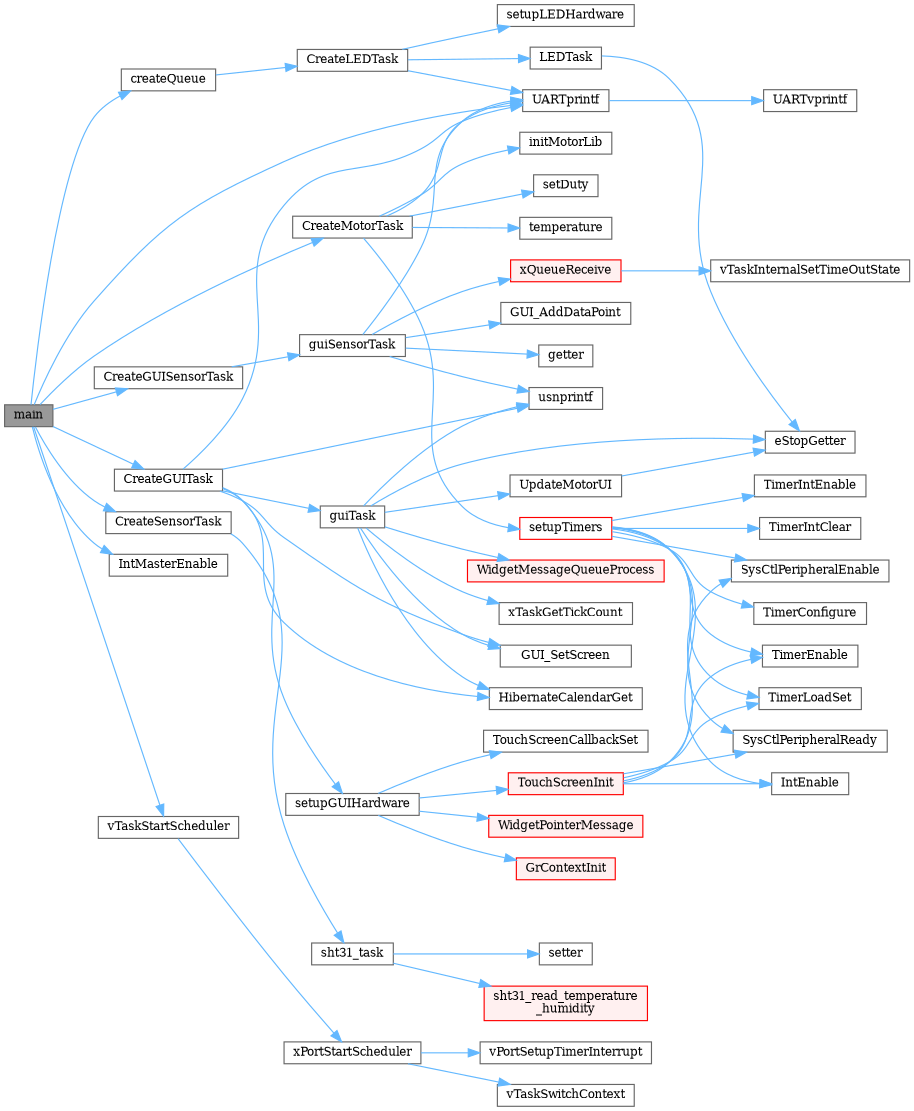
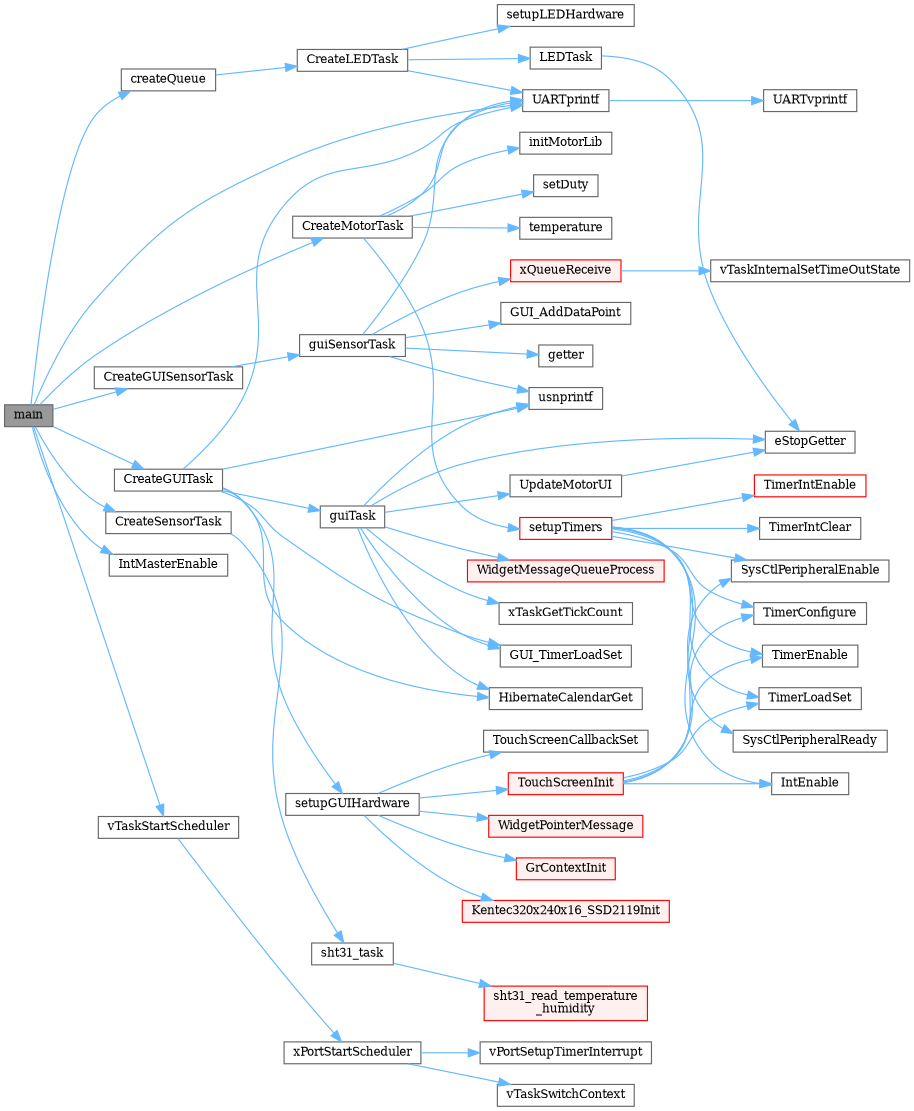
node "TimerIntEnable": color grey40 -> red
node "GUI_SetScreen": label "GUI_SetScreen" -> "GUI_TimerLoadSet"
edge "TouchScreenInit" -> "SysCtlPeripheralReady": now "TouchScreenInit" -> "TimerConfigure"
node "Kentec320x240x16_SSD2119Init": added
node "setter": removed
